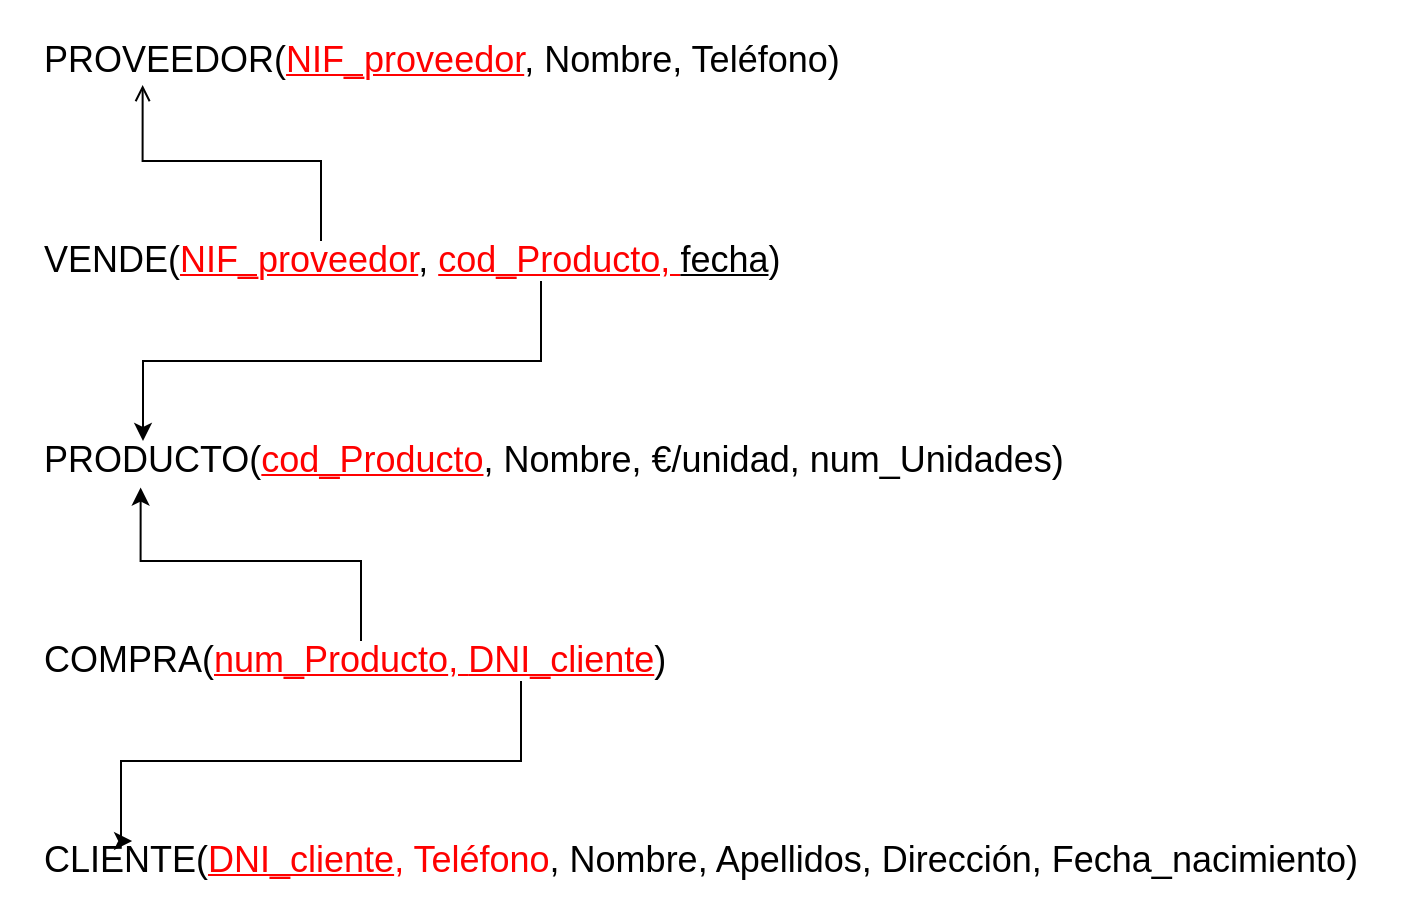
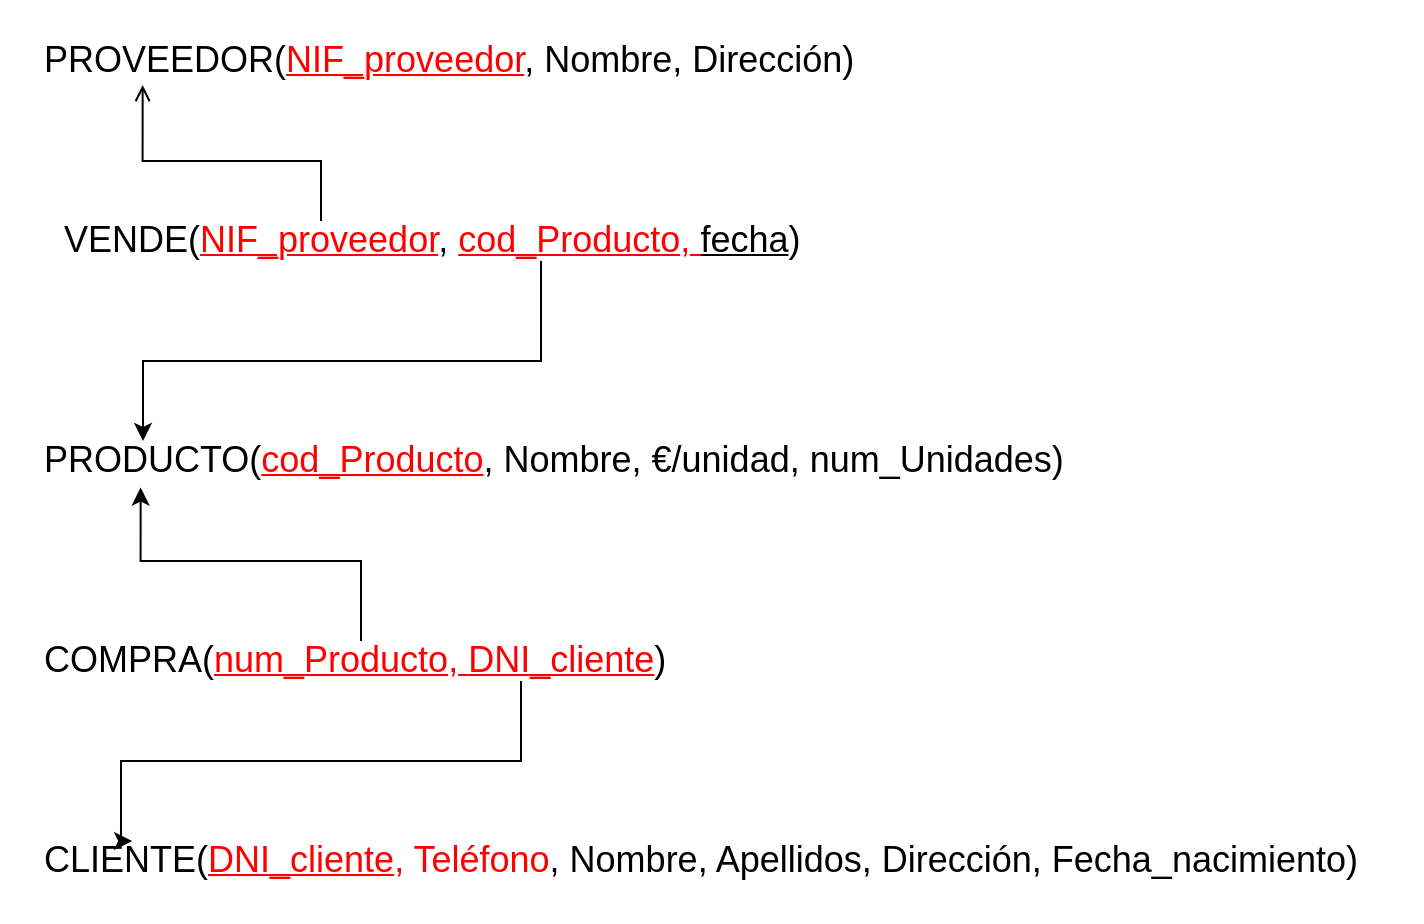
node "PROVEEDOR(NIF_proveedor, Nombre, Teléfono)": label "PROVEEDOR(NIF_proveedor, Nombre, Teléfono)" -> "PROVEEDOR(NIF_proveedor, Nombre, Dirección)"
node "VENDE(NIF_proveedor, cod_Producto, fecha)": moved (421, 261) -> (441, 241)
